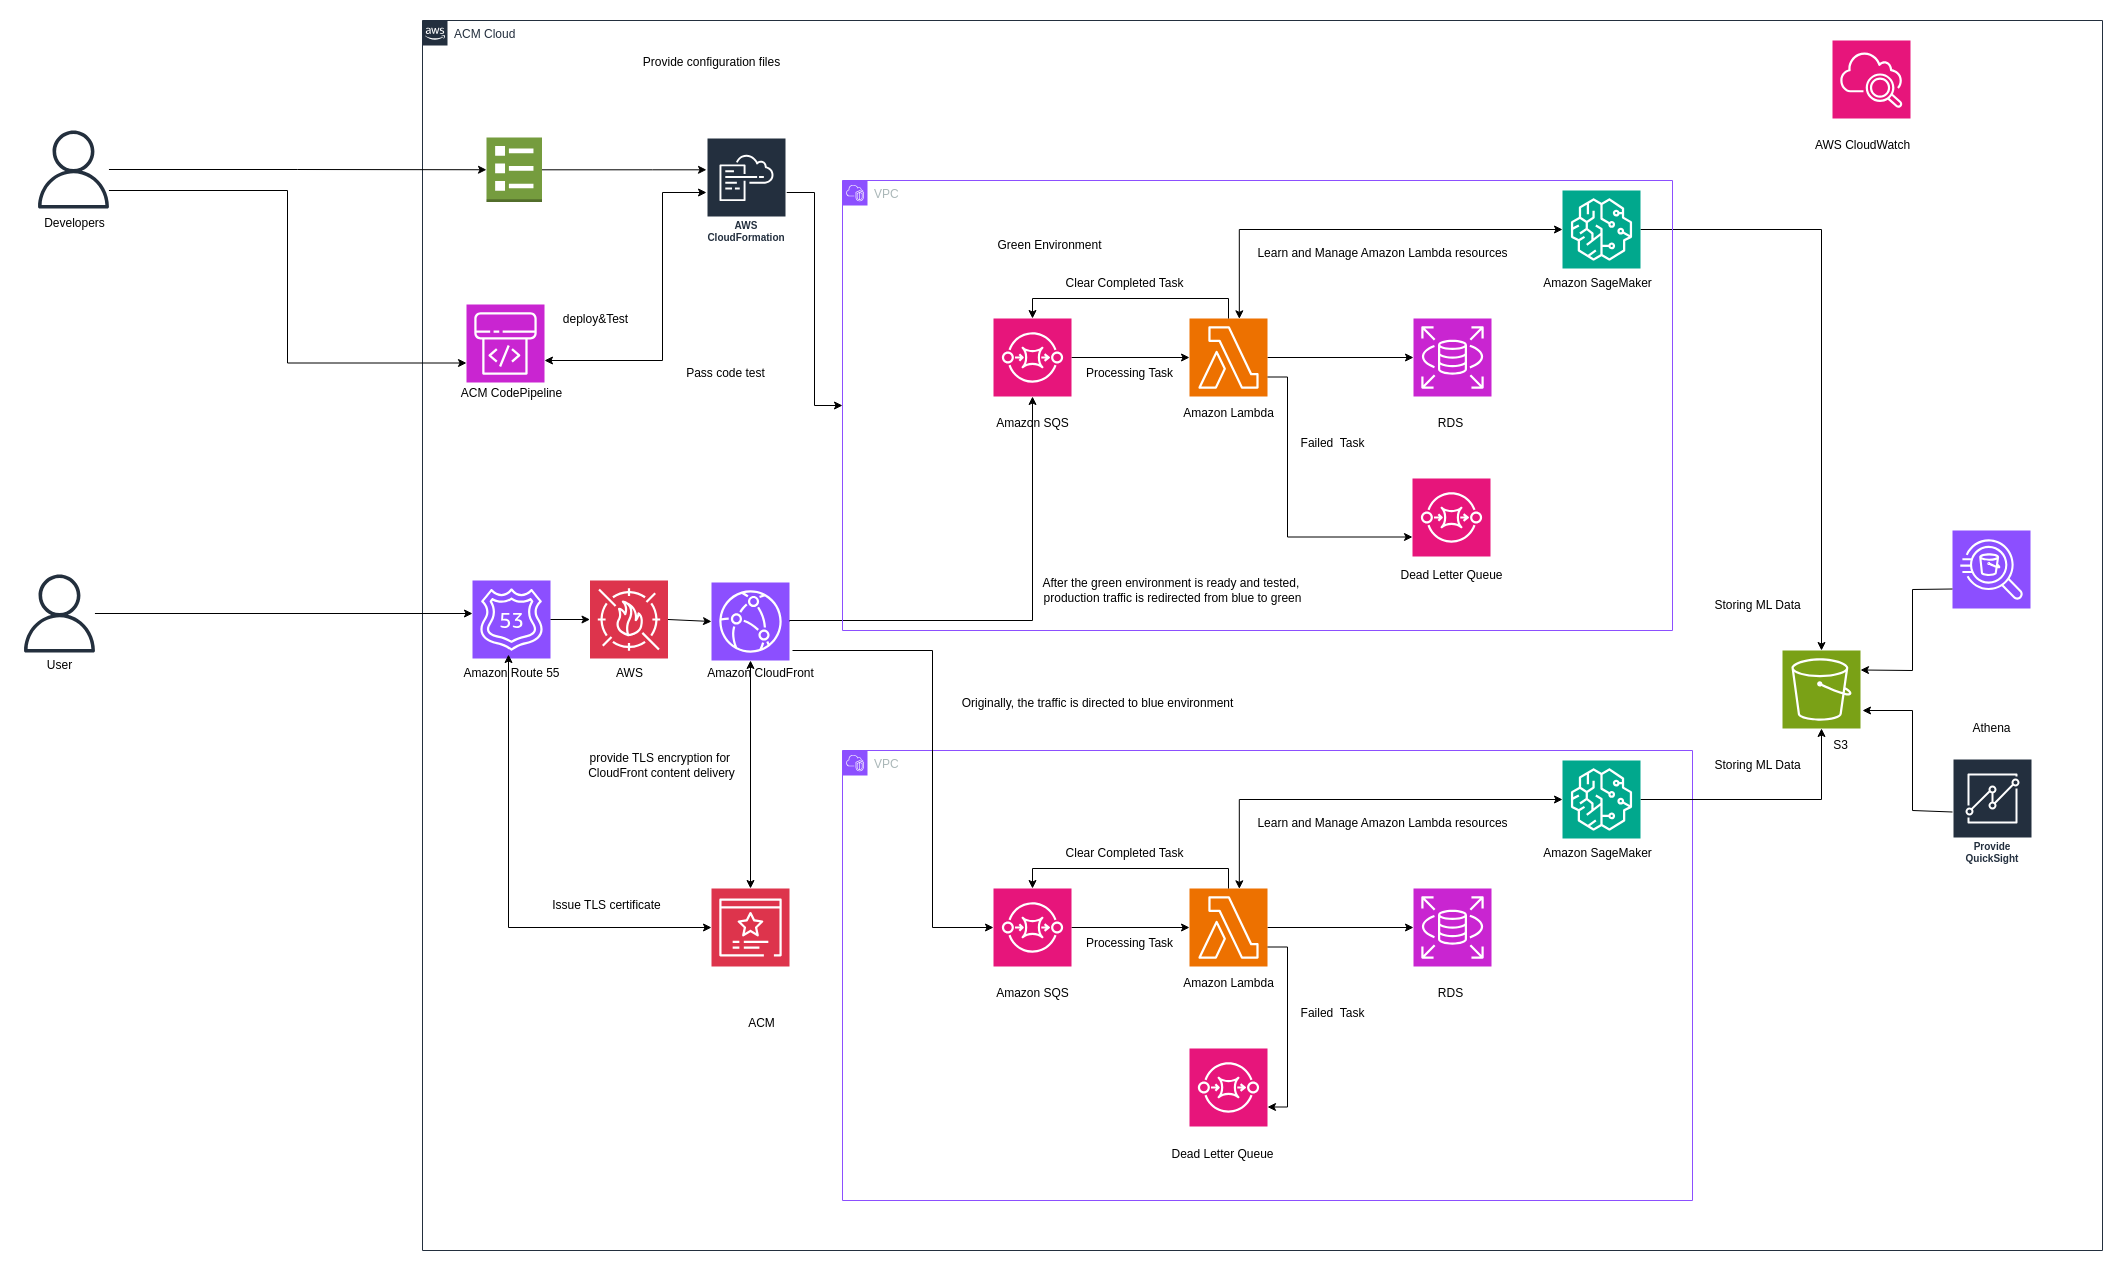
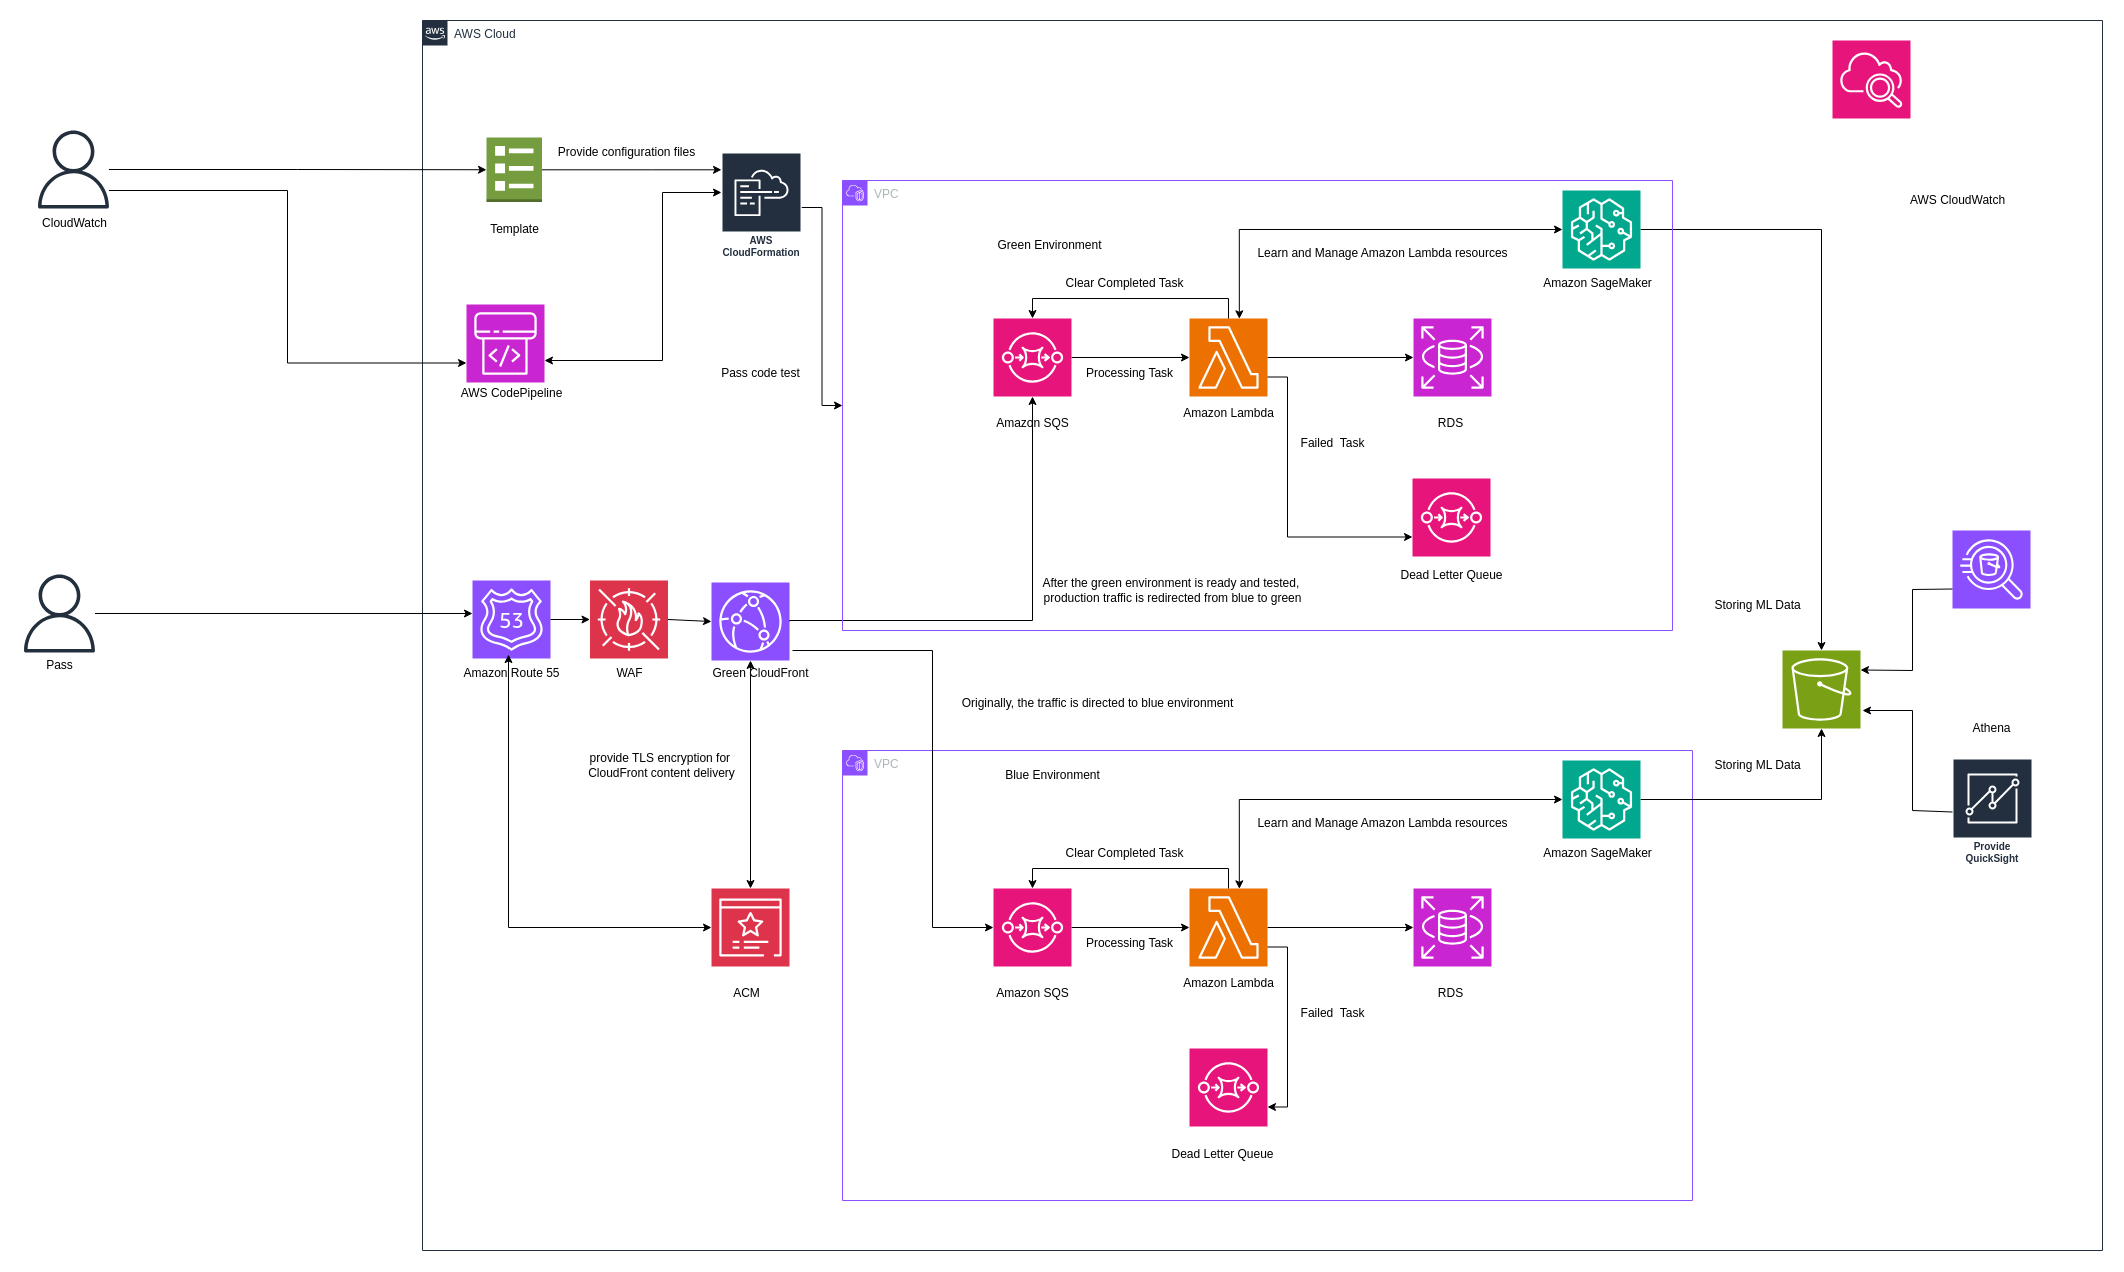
node "ACM Cloud": label "ACM Cloud" -> "AWS Cloud"
node "Provide configuration files": moved (712, 63) -> (627, 153)
node "AWS CloudWatch": moved (1863, 146) -> (1958, 201)
node "AWS CloudFormation": moved (747, 193) -> (762, 208)
node "Developers": label "Developers" -> "CloudWatch"
node "Template": added
node "deploy&Test": removed
node "Pass code test": moved (726, 374) -> (761, 374)
node "ACM CodePipeline": label "ACM CodePipeline" -> "AWS CodePipeline"
node "User": label "User" -> "Pass"
node "AWS": label "AWS" -> "WAF"
node "Amazon CloudFront": label "Amazon CloudFront" -> "Green CloudFront"
node "S3": removed
node "Blue Environment": added
node "Issue TLS certificate": removed
node "ACM": moved (762, 1024) -> (747, 994)
